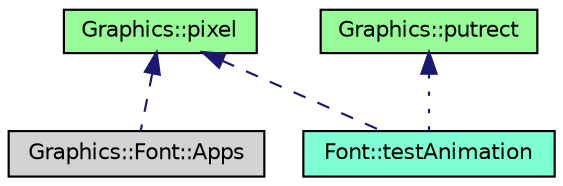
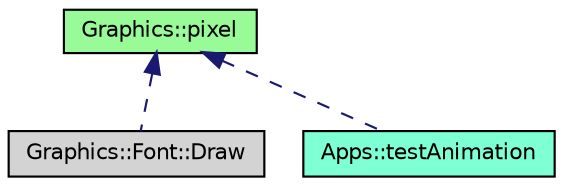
node "Graphics::putrect": removed
node "Graphics::Font::Apps": label "Graphics::Font::Apps" -> "Graphics::Font::Draw"
node "Font::testAnimation": label "Font::testAnimation" -> "Apps::testAnimation"
